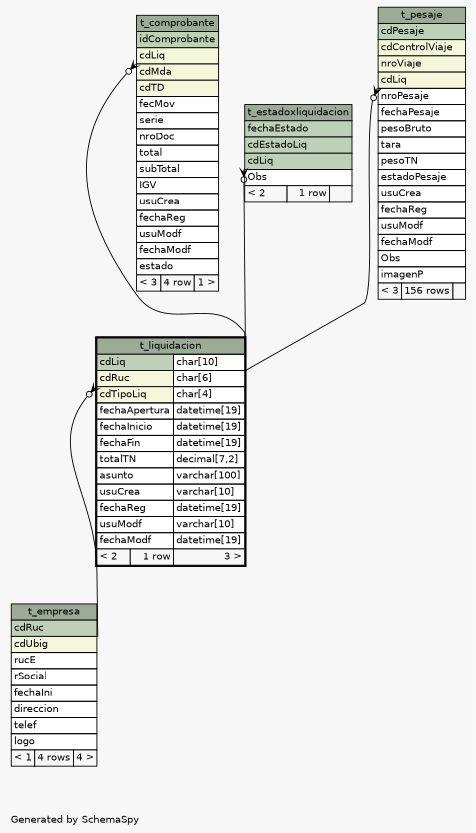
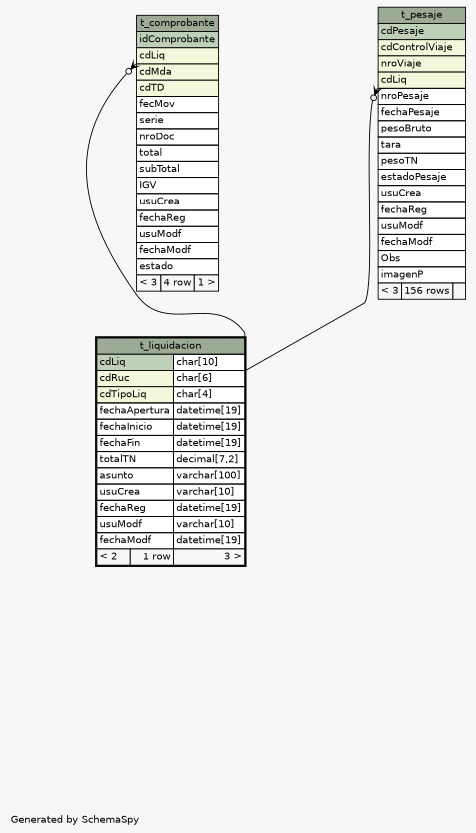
node "t_estadoxliquidacion": removed
node "t_empresa": removed
